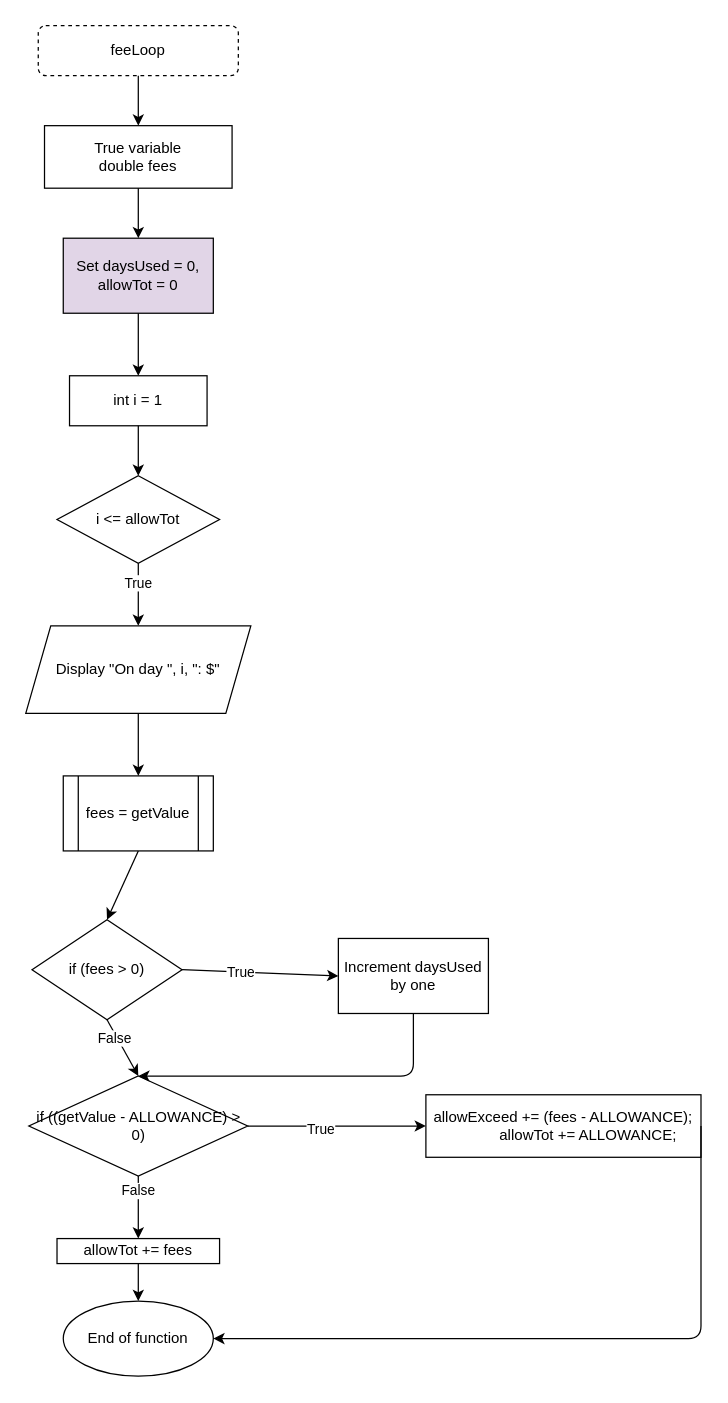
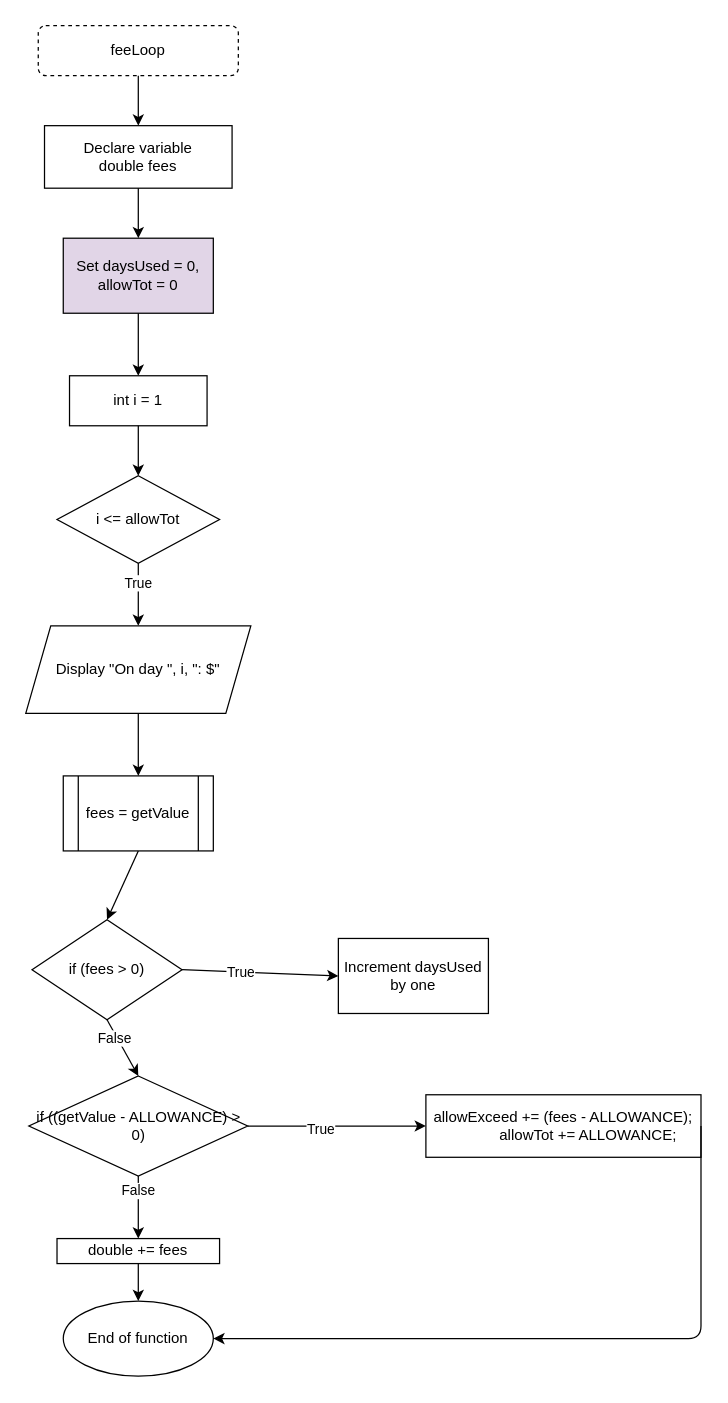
node "True variable double fees": label "True variable double fees" -> "Declare variable double fees"
edge "Increment daysUsed by one" -> "if ((getValue - ALLOWANCE) > 0)": removed
node "allowTot += fees": label "allowTot += fees" -> "double += fees"
